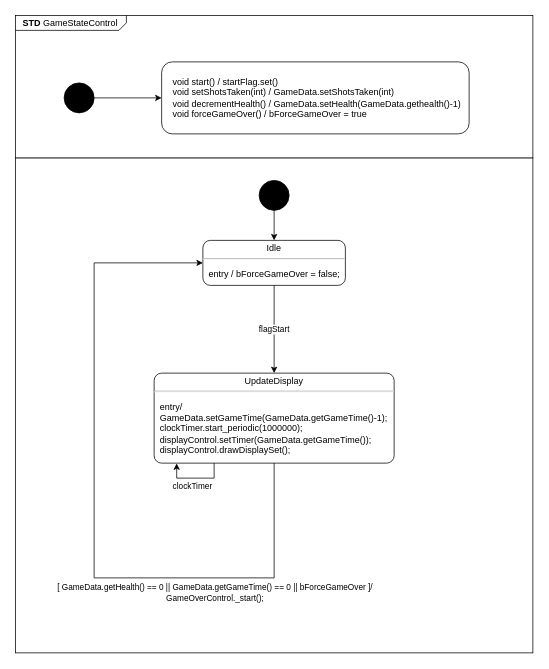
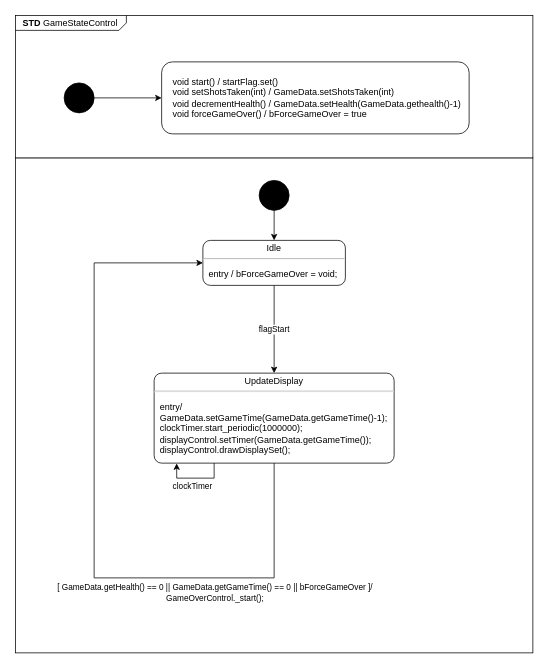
node "Idle entry / bForceGameOver = false;": label "Idle entry / bForceGameOver = false;" -> "Idle entry / bForceGameOver = void;"
